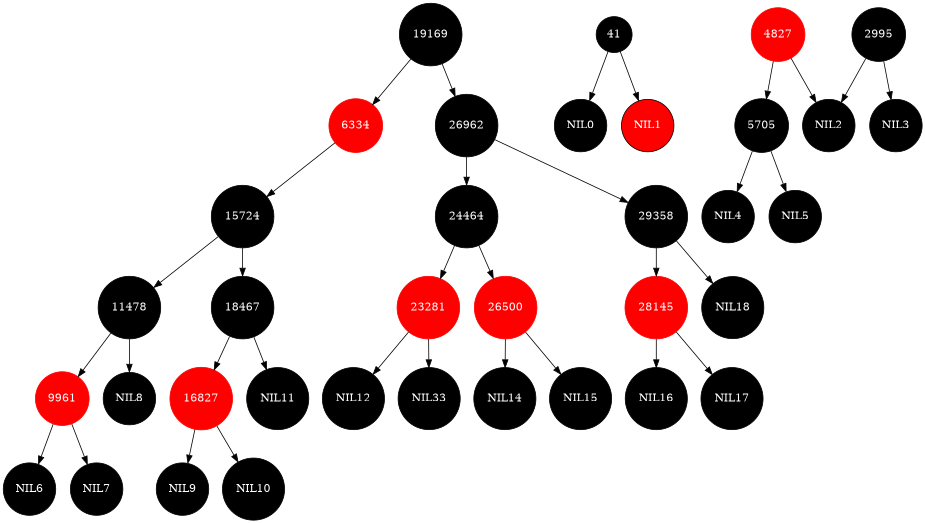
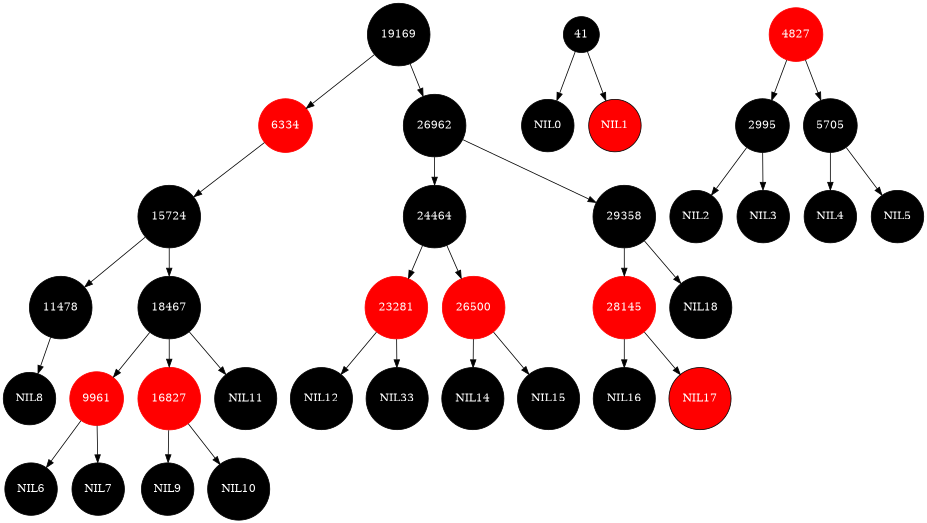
edge "4827" -> "NIL2": now "4827" -> "2995"
edge "11478" -> "9961": now "18467" -> "9961"
node "NIL17": fillcolor BLACK -> RED
